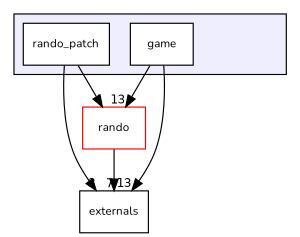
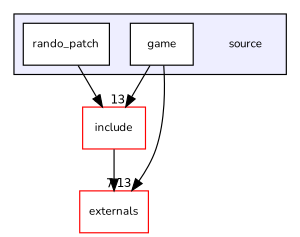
node "source": added
edge "rando_patch" -> "externals": removed
node "rando": label "rando" -> "include"
node "externals": color black -> red
